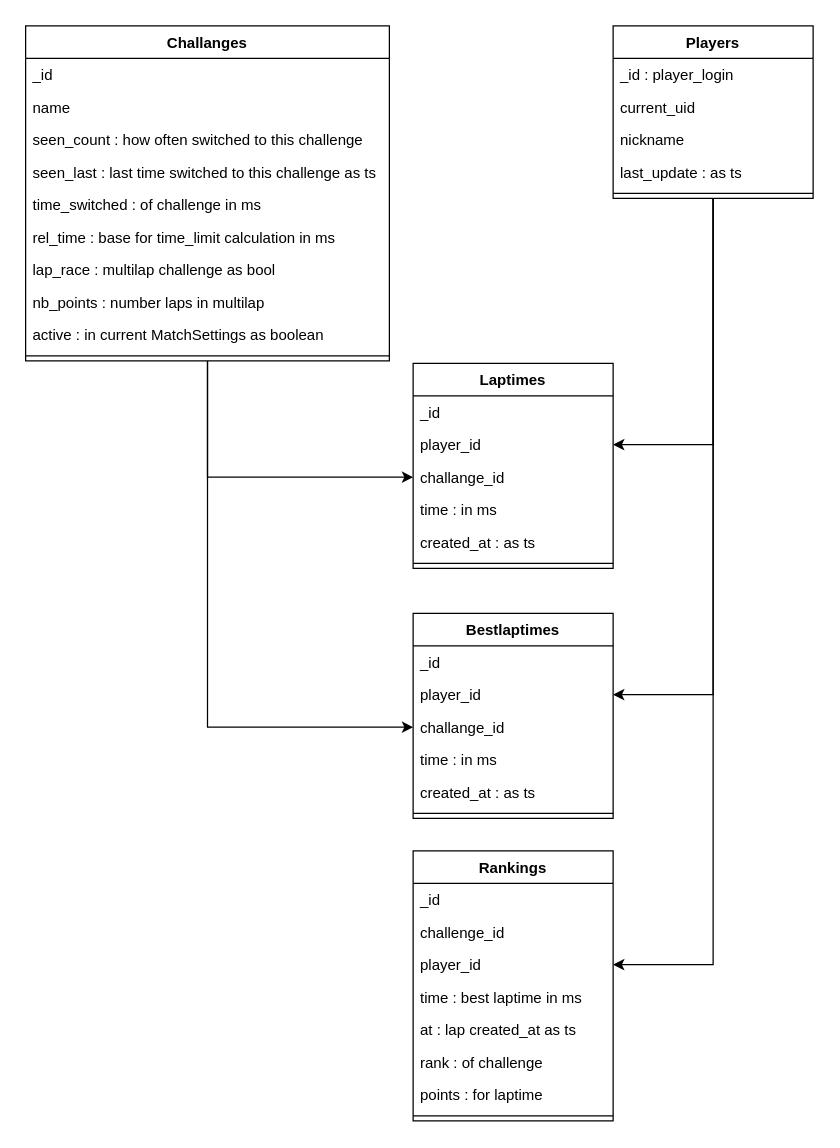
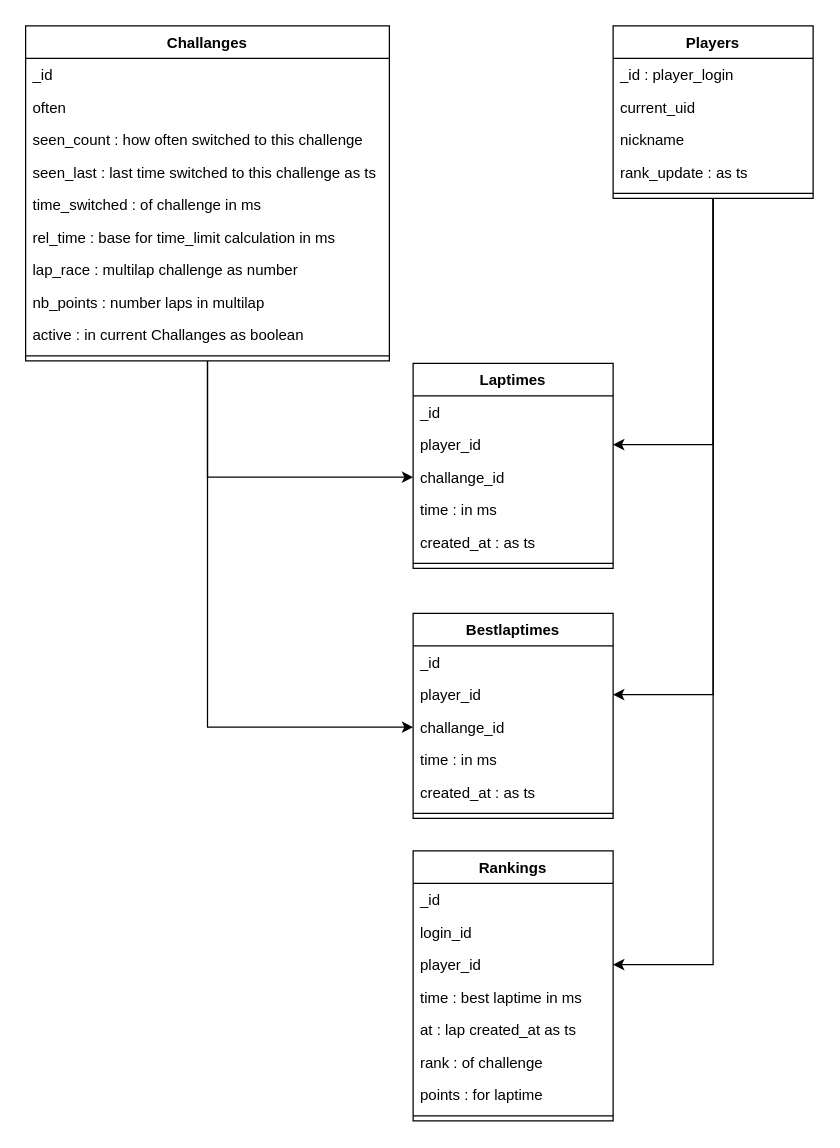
node "name": label "name" -> "often"
node "last_update : as ts": label "last_update : as ts" -> "rank_update : as ts"
node "lap_race : multilap challenge as bool": label "lap_race : multilap challenge as bool" -> "lap_race : multilap challenge as number"
node "active : in current MatchSettings as boolean": label "active : in current MatchSettings as boolean" -> "active : in current Challanges as boolean"
node "challenge_id": label "challenge_id" -> "login_id"
